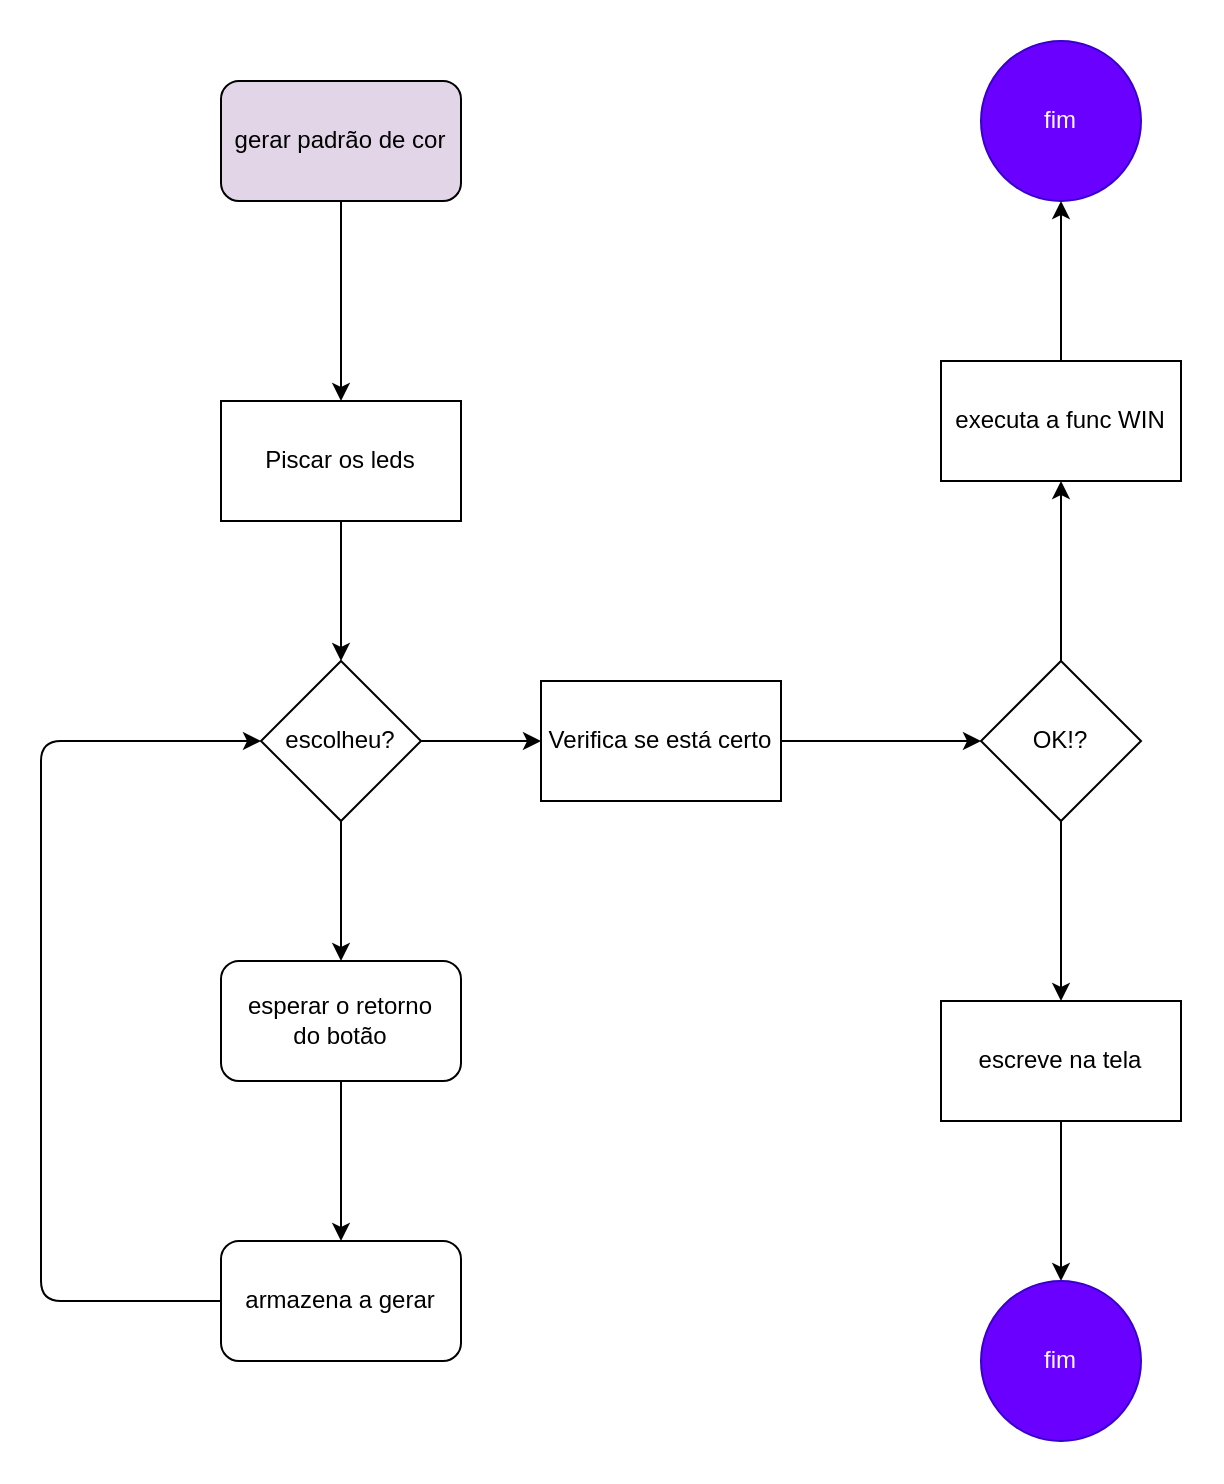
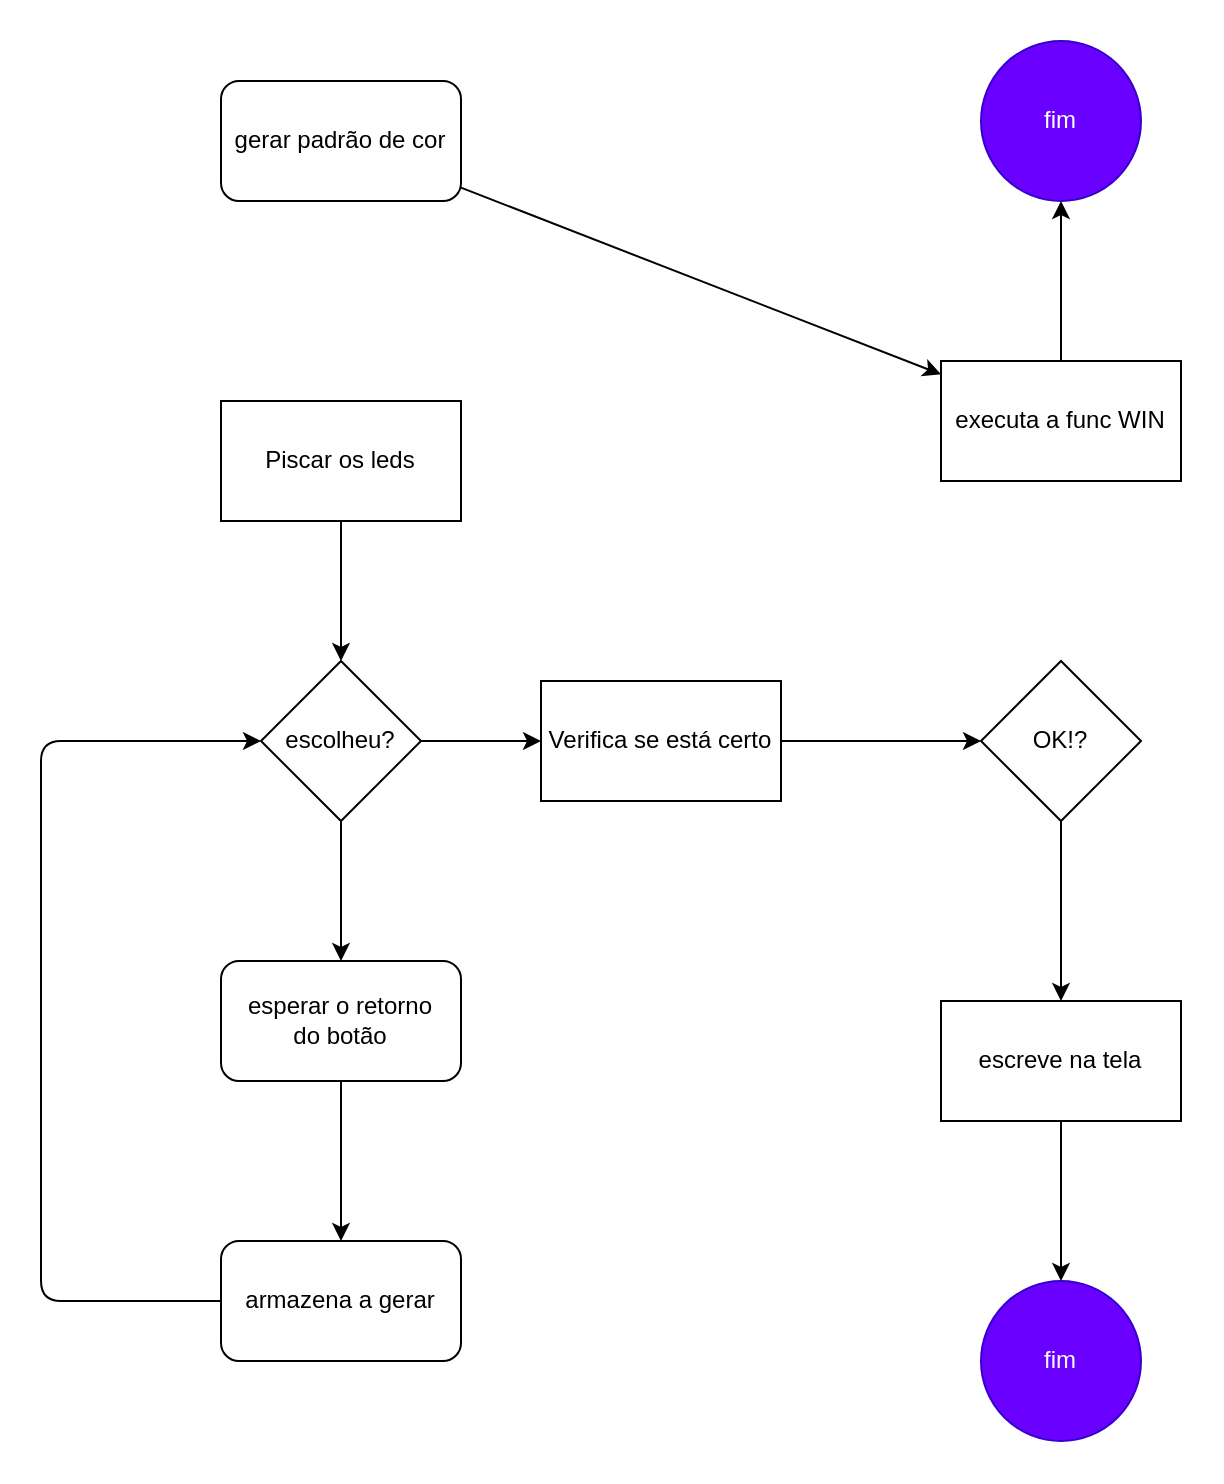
node "gerar padrão de cor": fillcolor #e1d5e7 -> #ffffff
edge "gerar padrão de cor" -> "Piscar os leds": now "gerar padrão de cor" -> "executa a func WIN"
edge "OK!?" -> "executa a func WIN": removed
